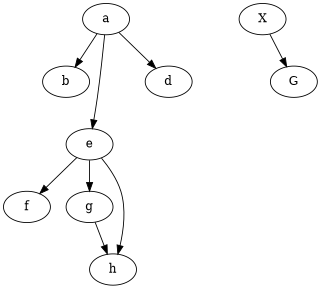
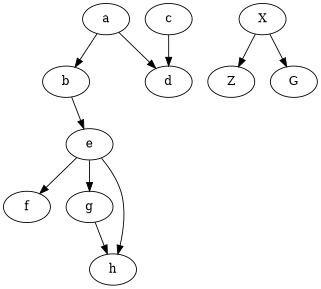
node "c": added
edge "a" -> "e": now "b" -> "e"
node "Z": added
